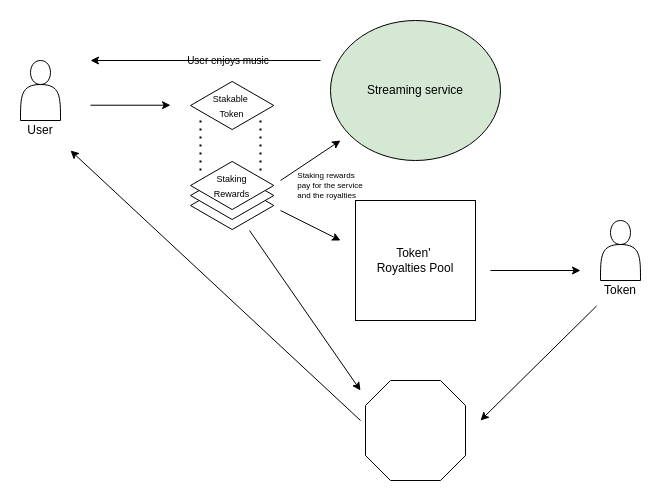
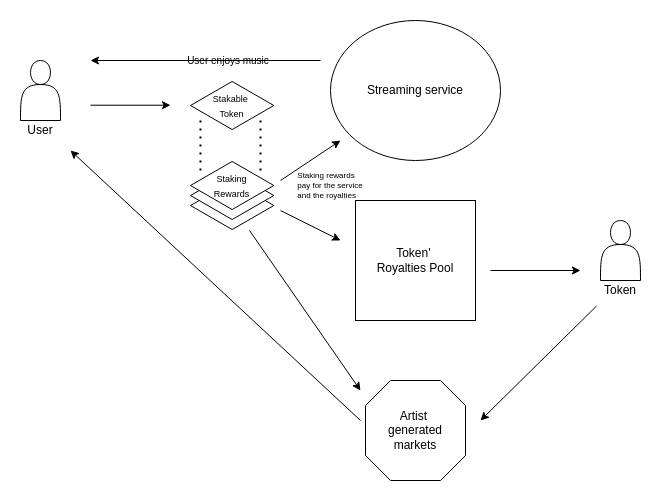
node "Streaming service": fillcolor #d5e8d4 -> #ffffff
node "Artist generated markets": added
